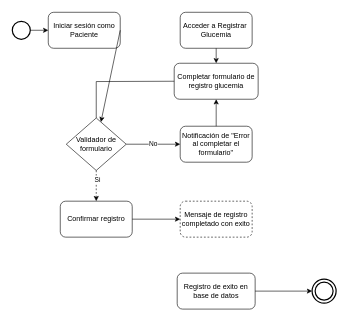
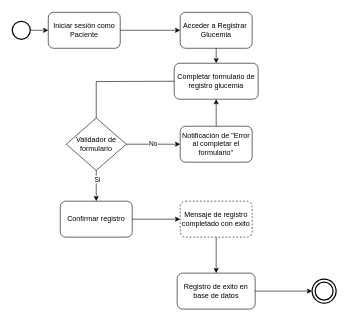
edge "Iniciar sesión como Paciente" -> "Validador de formulario": now "Iniciar sesión como Paciente" -> "Acceder a Registrar Glucemia"
edge "Validador de formulario" -> "Confirmar registro": style dashed -> solid
edge "Mensaje de registro completado con exito" -> "Registro de exito en base de datos": added
